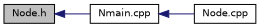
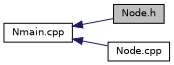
edge "Nmain.cpp" -> "Node.h": reversed
